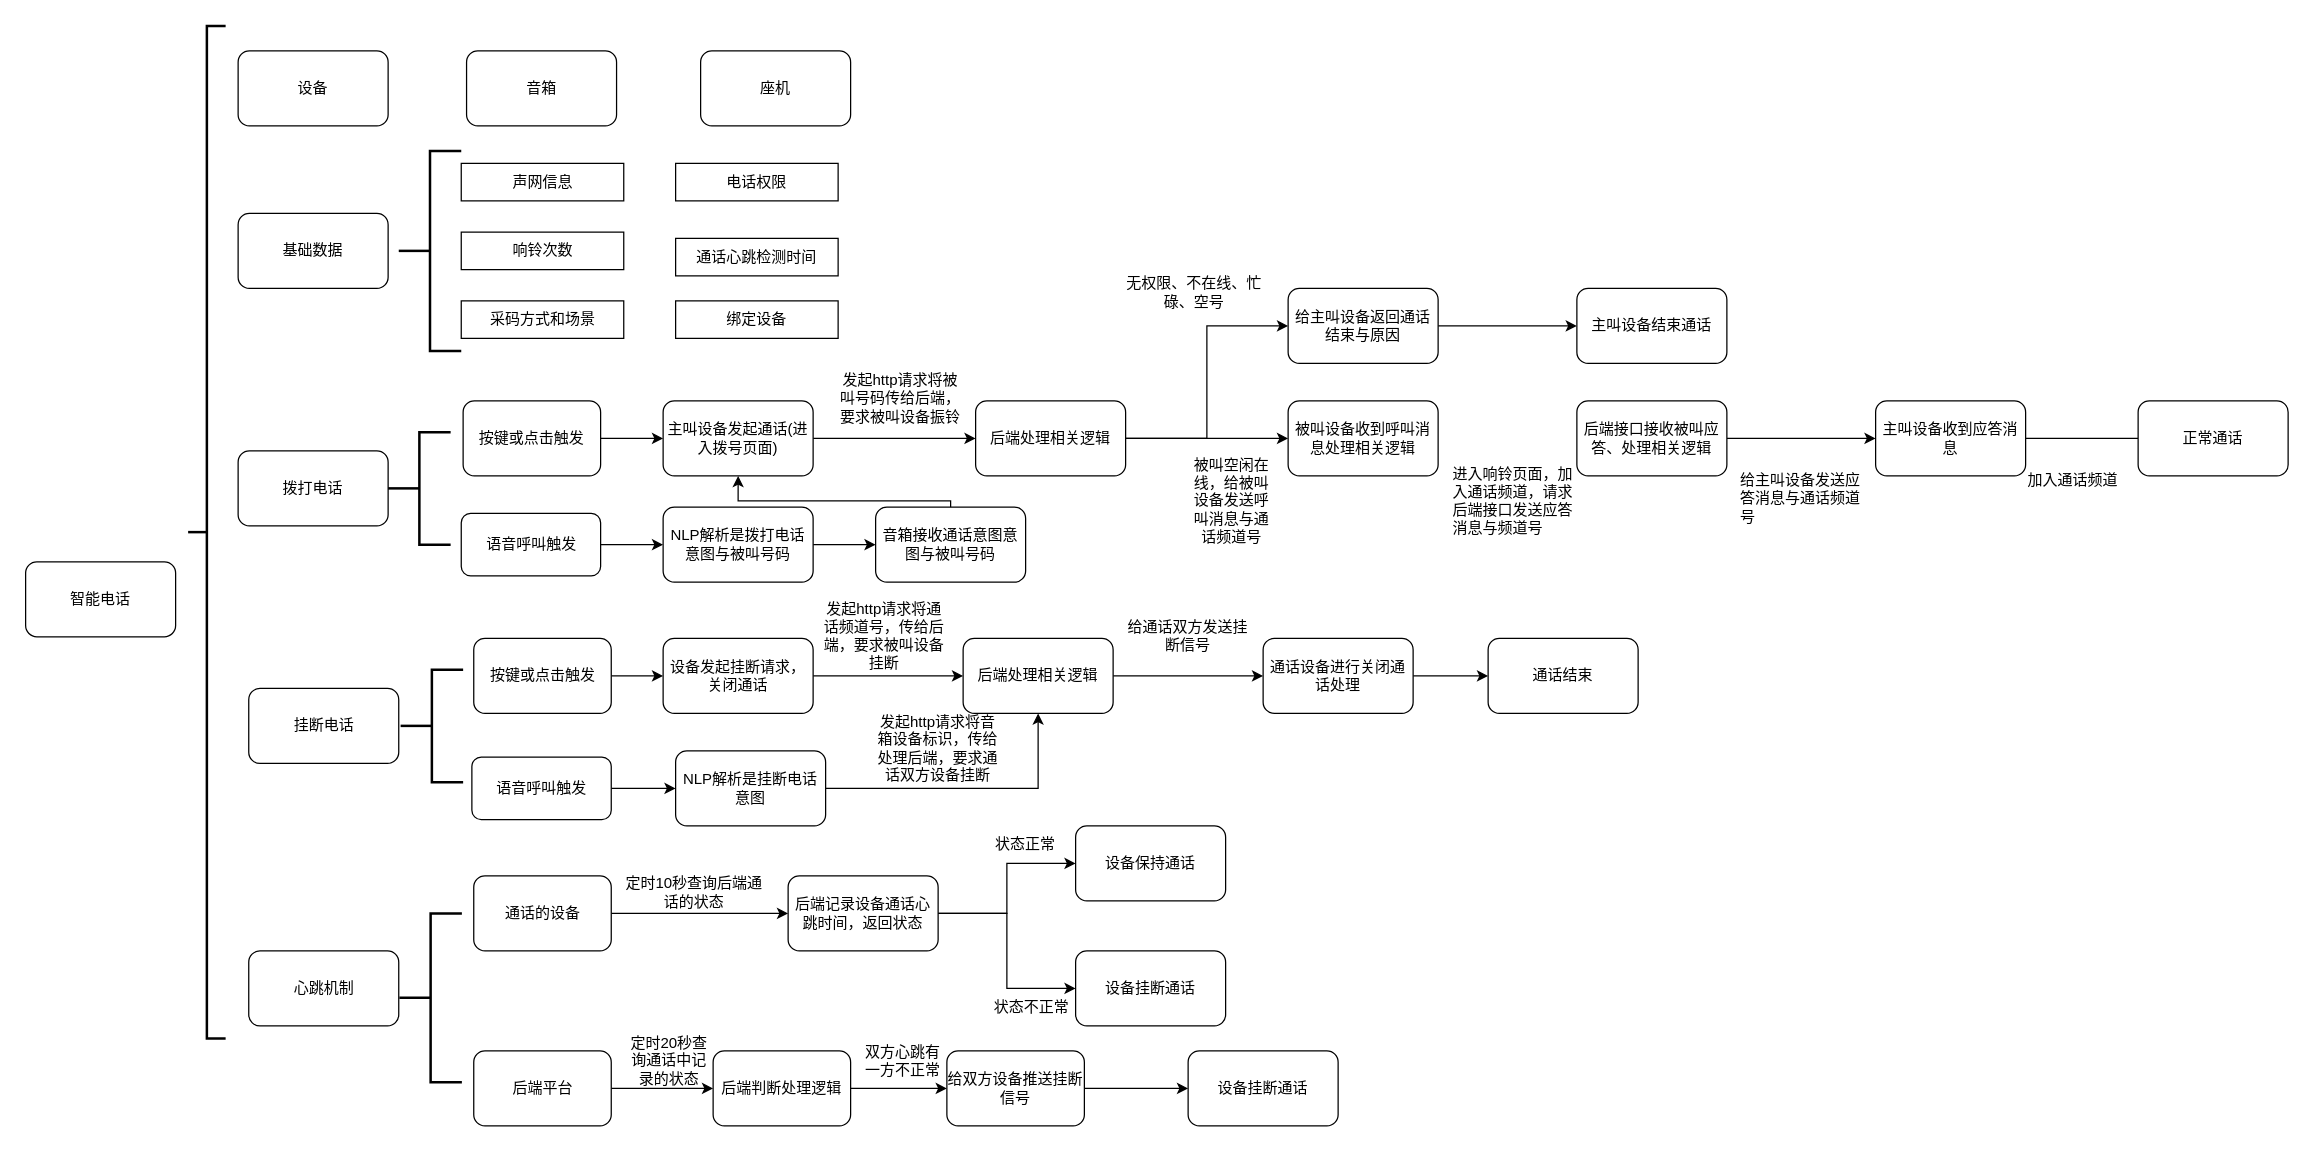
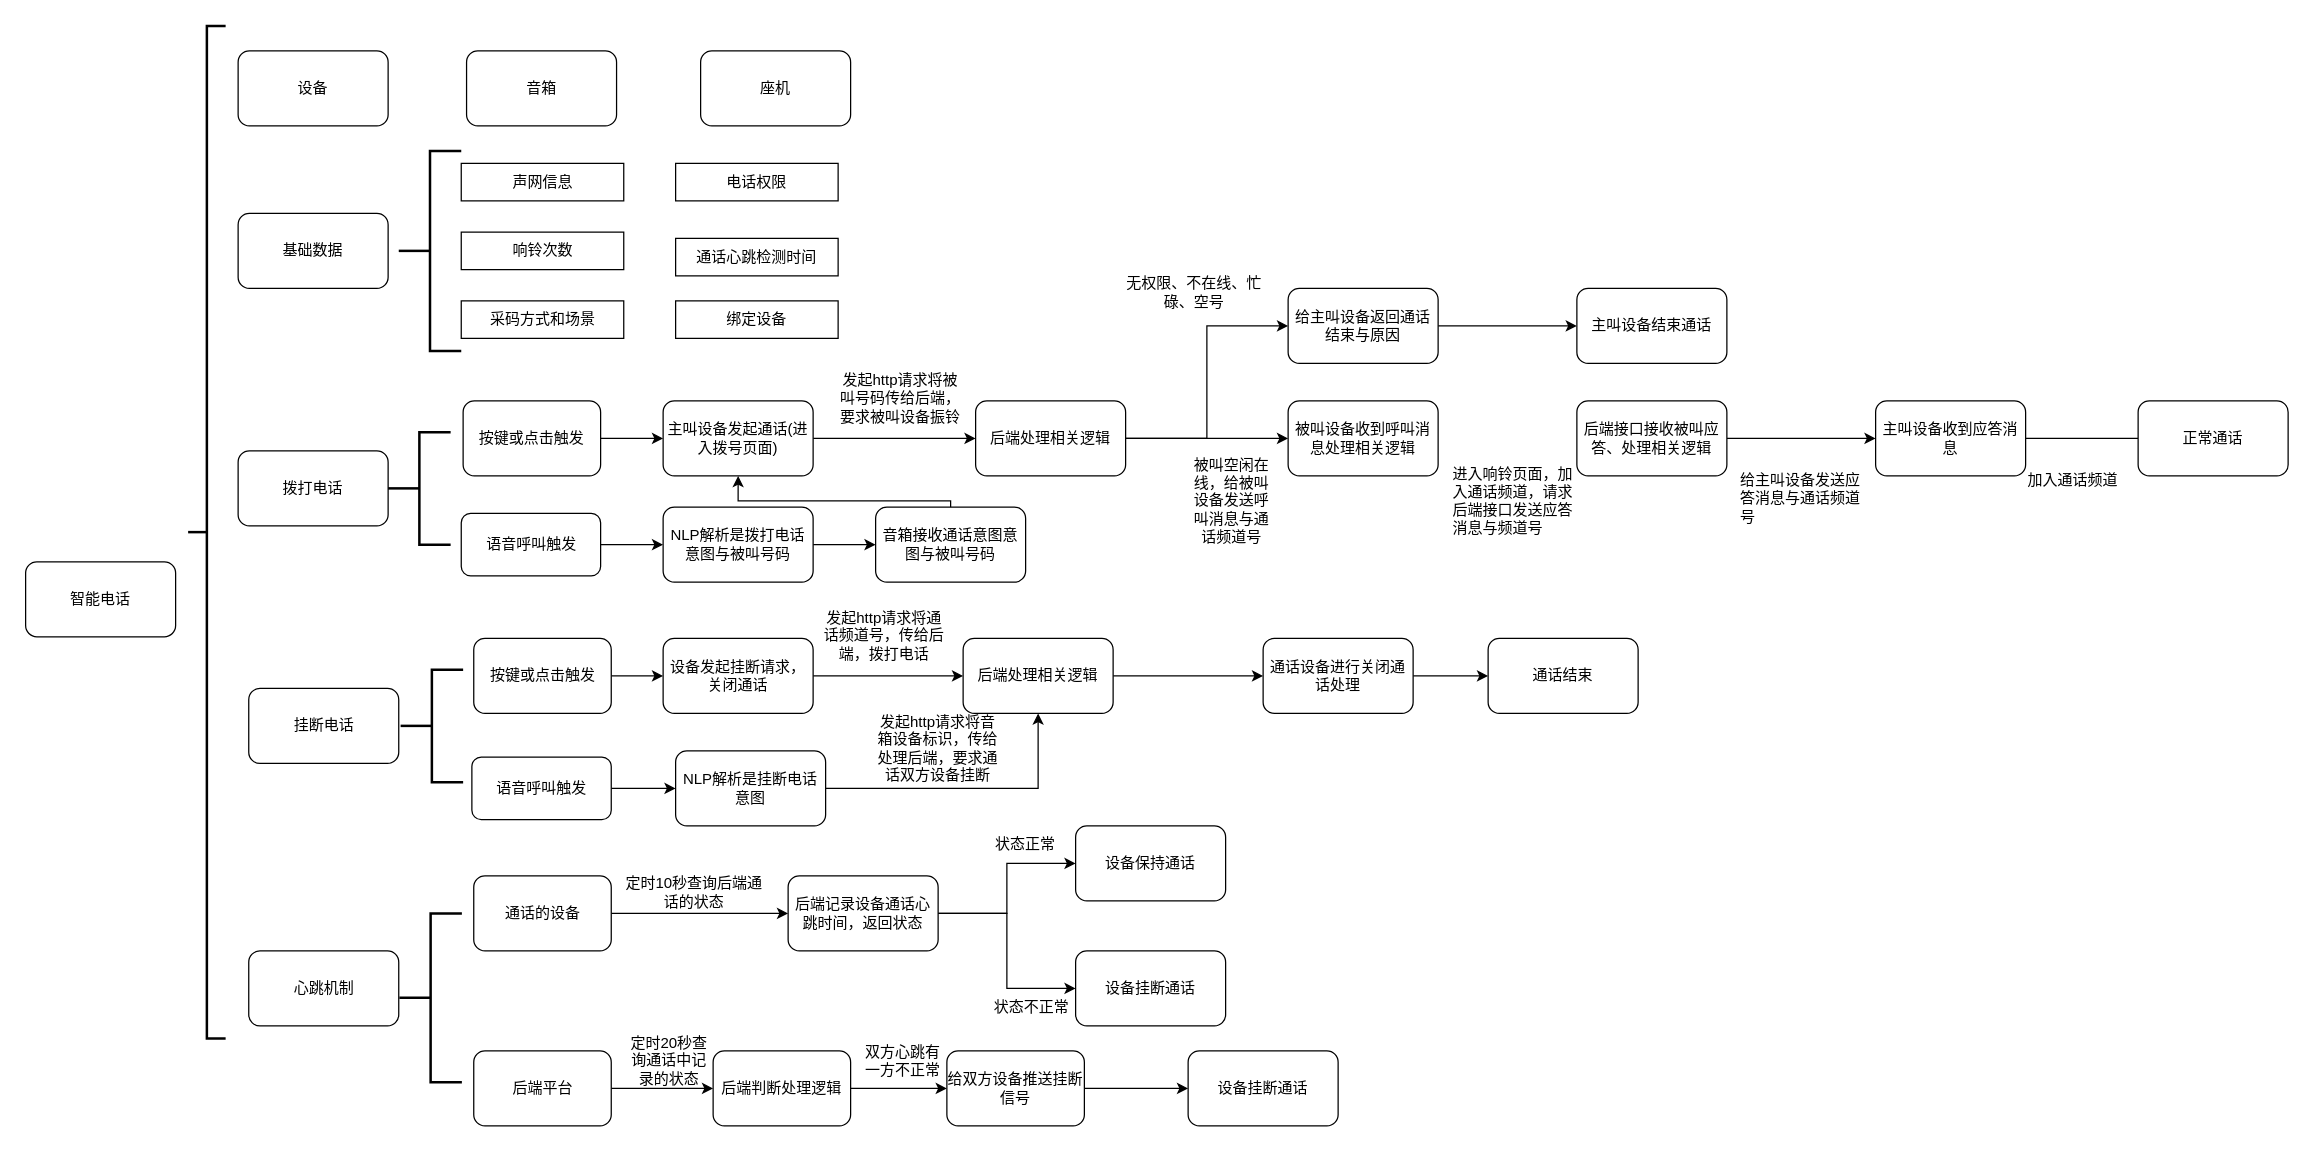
node "给通话双方发送挂断信号": removed
node "发起http请求将通话频道号，传给后端，要求被叫设备挂断": label "发起http请求将通话频道号，传给后端，要求被叫设备挂断" -> "发起http请求将通话频道号，传给后端，拨打电话"
